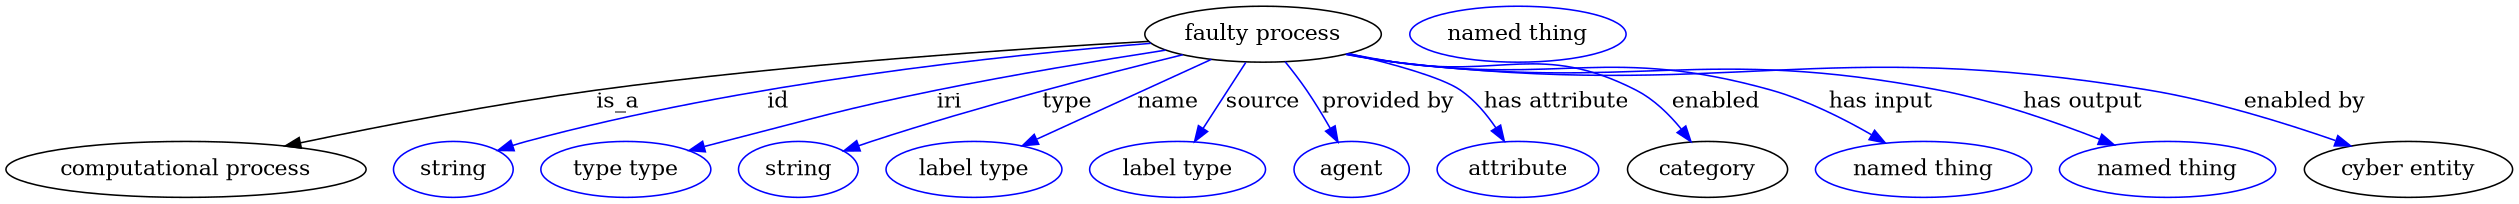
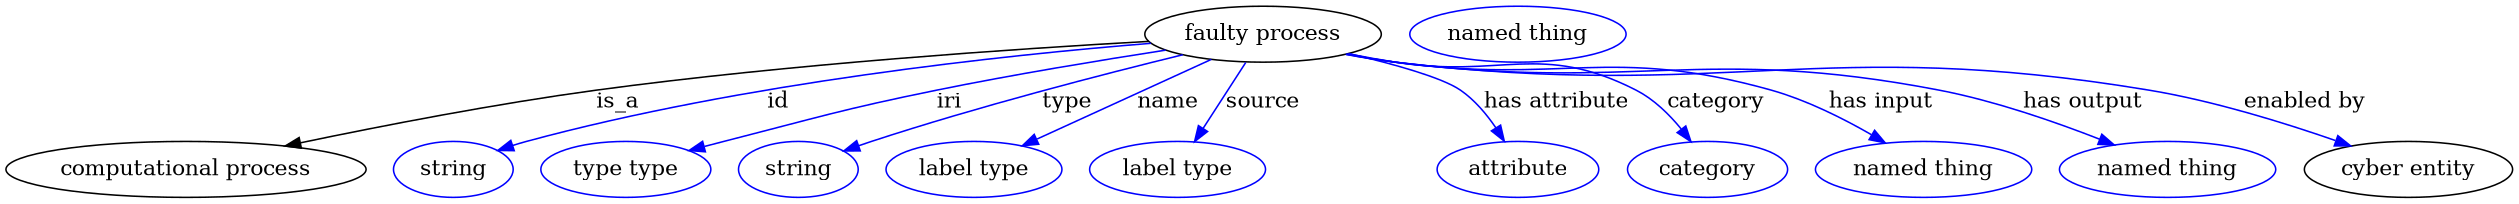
edge "faulty process" -> "category": label "enabled" -> "category"
node "agent": removed
node "category": color black -> blue
